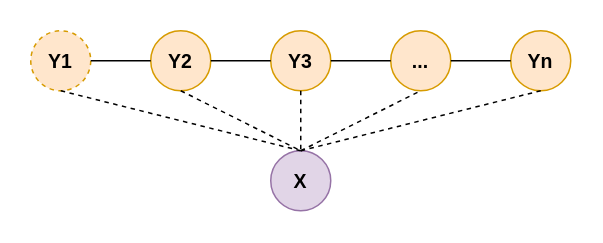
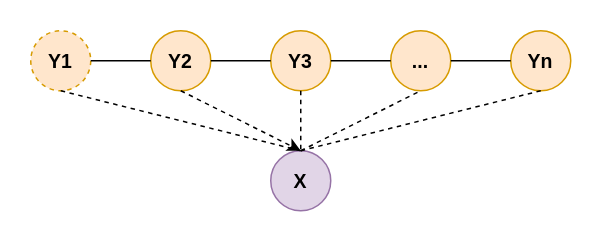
edge "Y2" -- "X": arrowhead none -> classic
